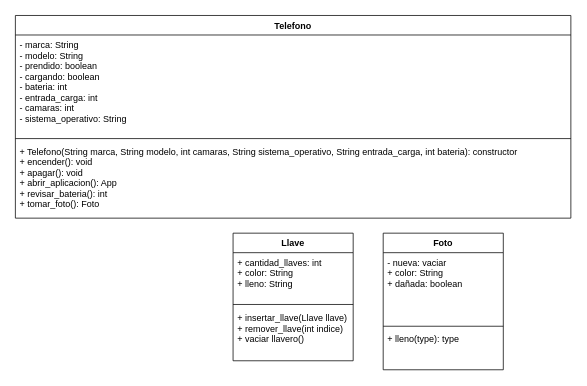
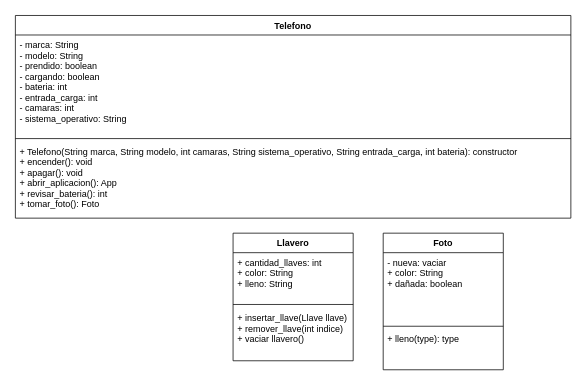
node "Llave": label "Llave" -> "Llavero"
